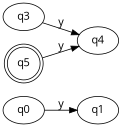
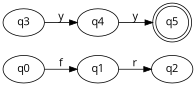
edge "q5" -> "q4": reversed
node "q2": added
edge "q0" -> "q1": label "y" -> "f"
